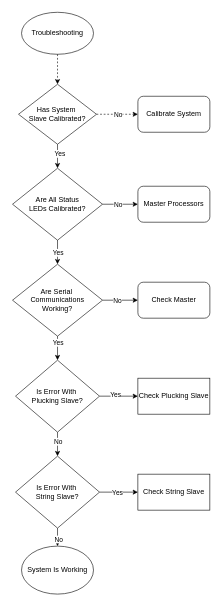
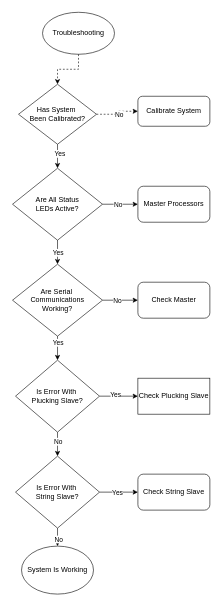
node "Troubleshooting": moved (57, 33) -> (78, 33)
node "Has System Slave Calibrated?": label "Has System Slave Calibrated?" -> "Has System Been Calibrated?"
node "Calibrate System": size 72x36 -> 72x30
node "Are All Status LEDs Calibrated?": label "Are All Status LEDs Calibrated?" -> "Are All Status LEDs Active?"
node "Check String Slave": shape rectangle -> rounded rectangle
